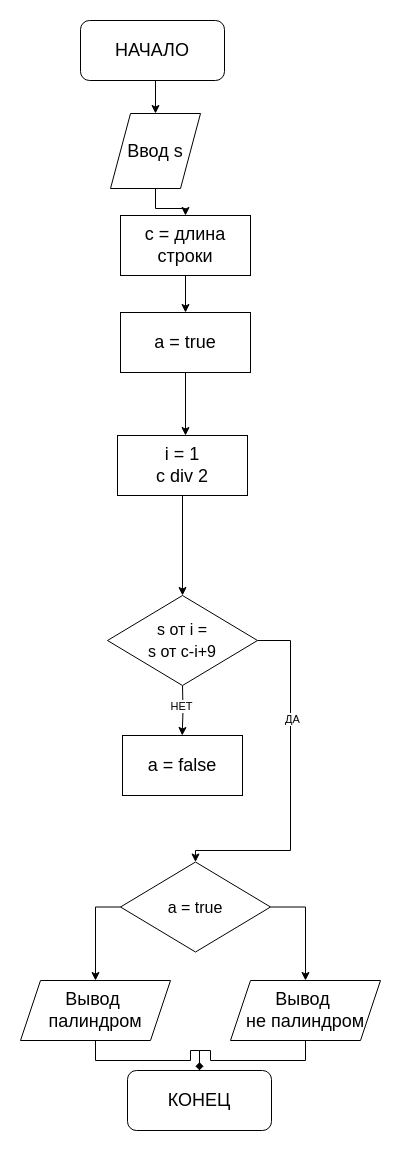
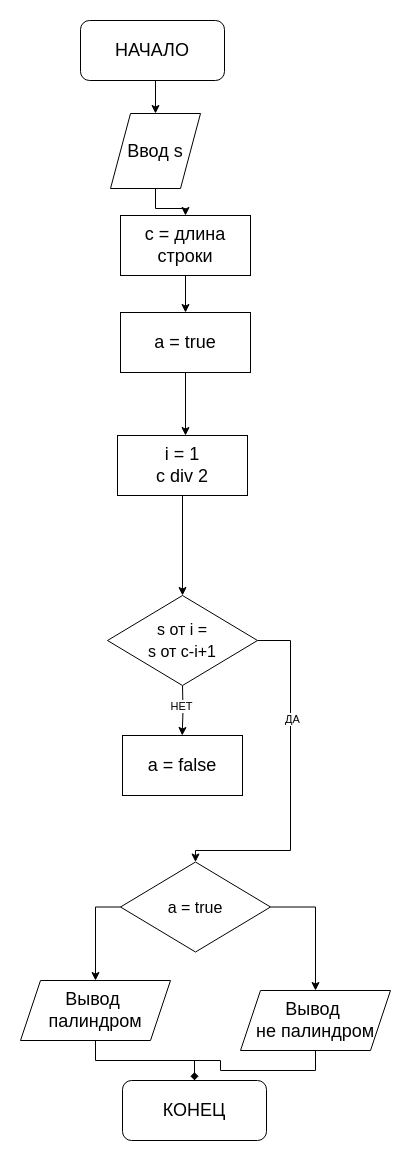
node "s от i = s от c-i+9": label "s от i = s от c-i+9" -> "s от i = s от c-i+1"
node "Вывод не палиндром": moved (306, 1011) -> (316, 1021)
node "КОНЕЦ": moved (200, 1101) -> (195, 1111)
